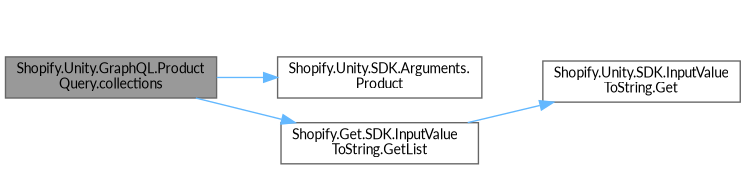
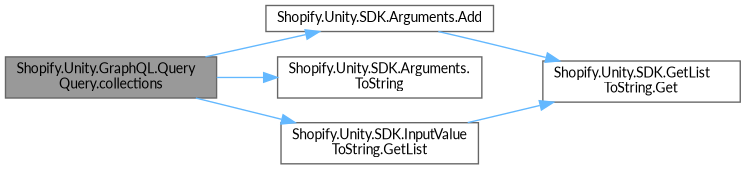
node "Shopify.Unity.SDK.Arguments.Add": added
node "Shopify.Unity.GraphQL.Product Query.collections": label "Shopify.Unity.GraphQL.Product Query.collections" -> "Shopify.Unity.GraphQL.Query Query.collections"
node "Shopify.Unity.SDK.Arguments. Product": label "Shopify.Unity.SDK.Arguments. Product" -> "Shopify.Unity.SDK.Arguments. ToString"
node "Shopify.Unity.SDK.InputValue ToString.Get": label "Shopify.Unity.SDK.InputValue ToString.Get" -> "Shopify.Unity.SDK.GetList ToString.Get"
node "Shopify.Get.SDK.InputValue ToString.GetList": label "Shopify.Get.SDK.InputValue ToString.GetList" -> "Shopify.Unity.SDK.InputValue ToString.GetList"
